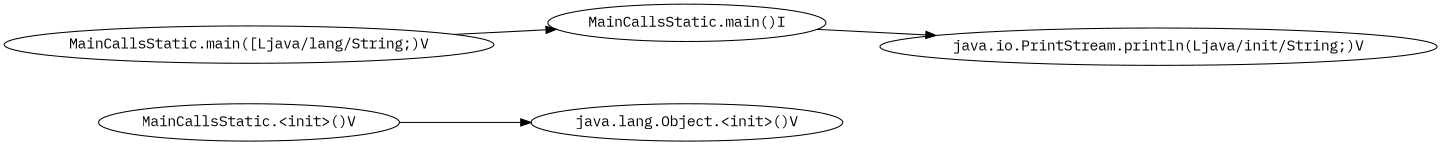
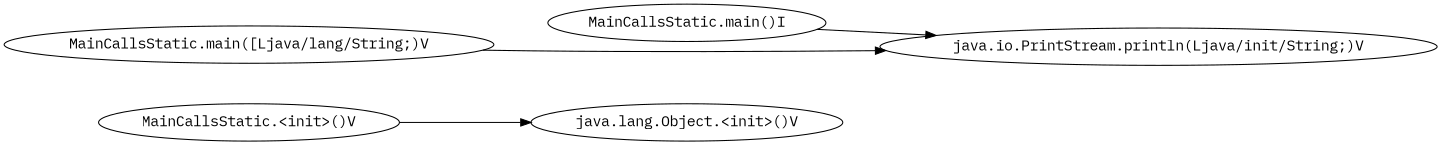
edge "MainCallsStatic.main([Ljava/lang/String;)V" -> "MainCallsStatic.main()I": now "MainCallsStatic.main([Ljava/lang/String;)V" -> "java.io.PrintStream.println(Ljava/init/String;)V"
